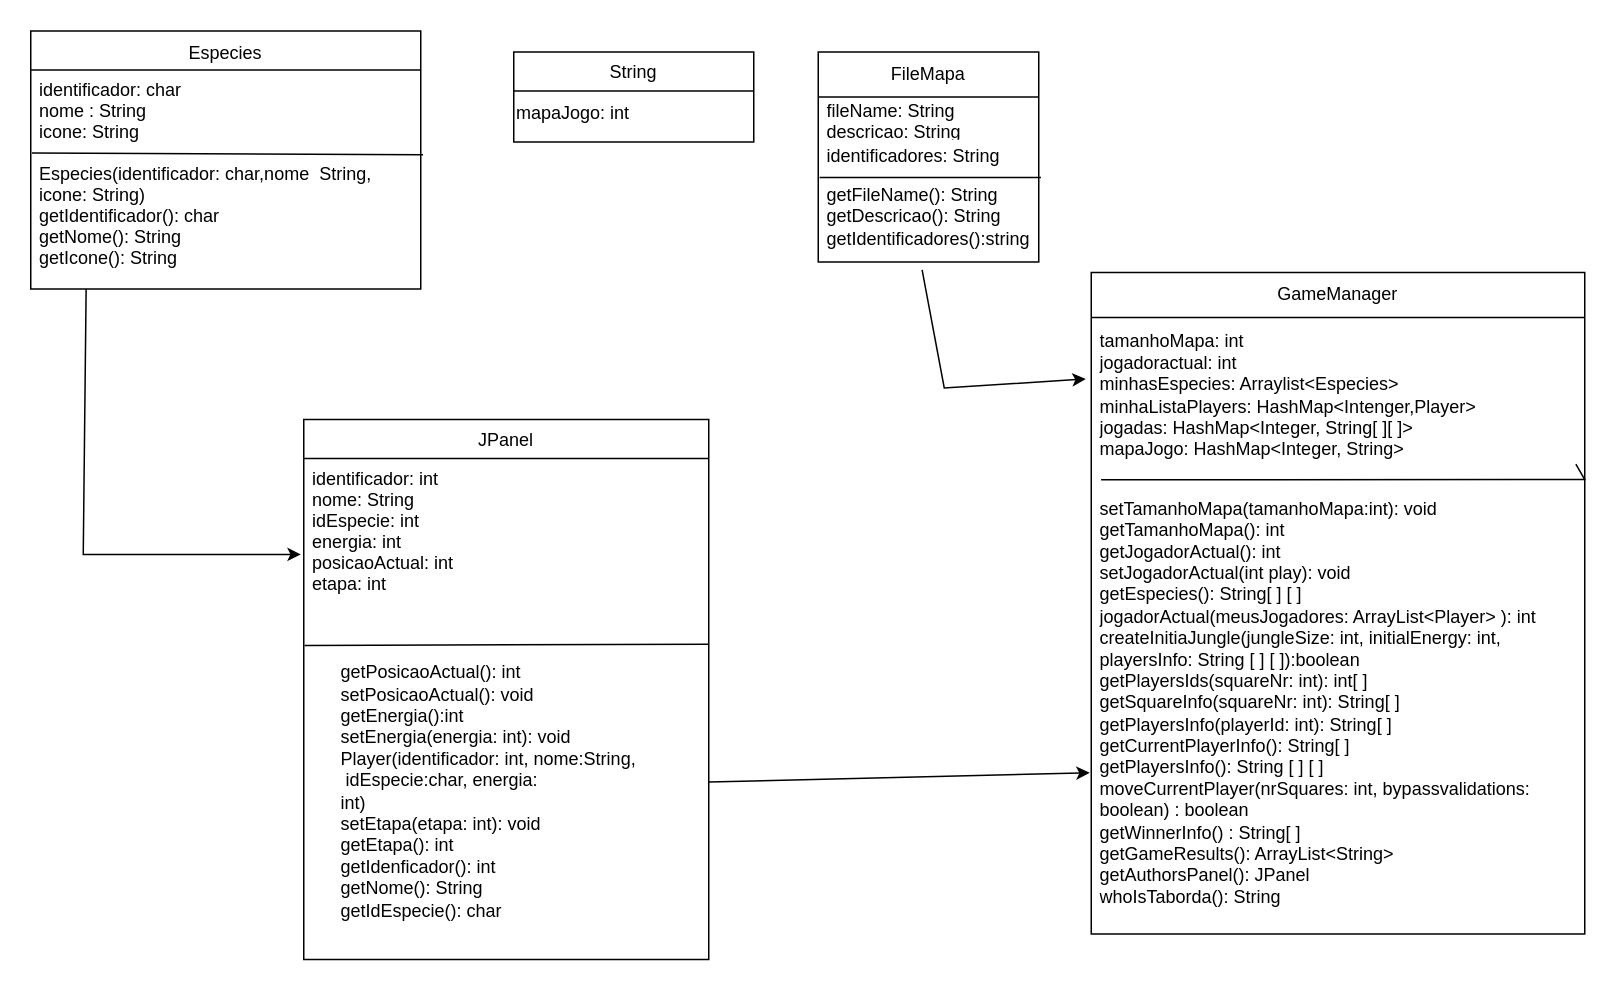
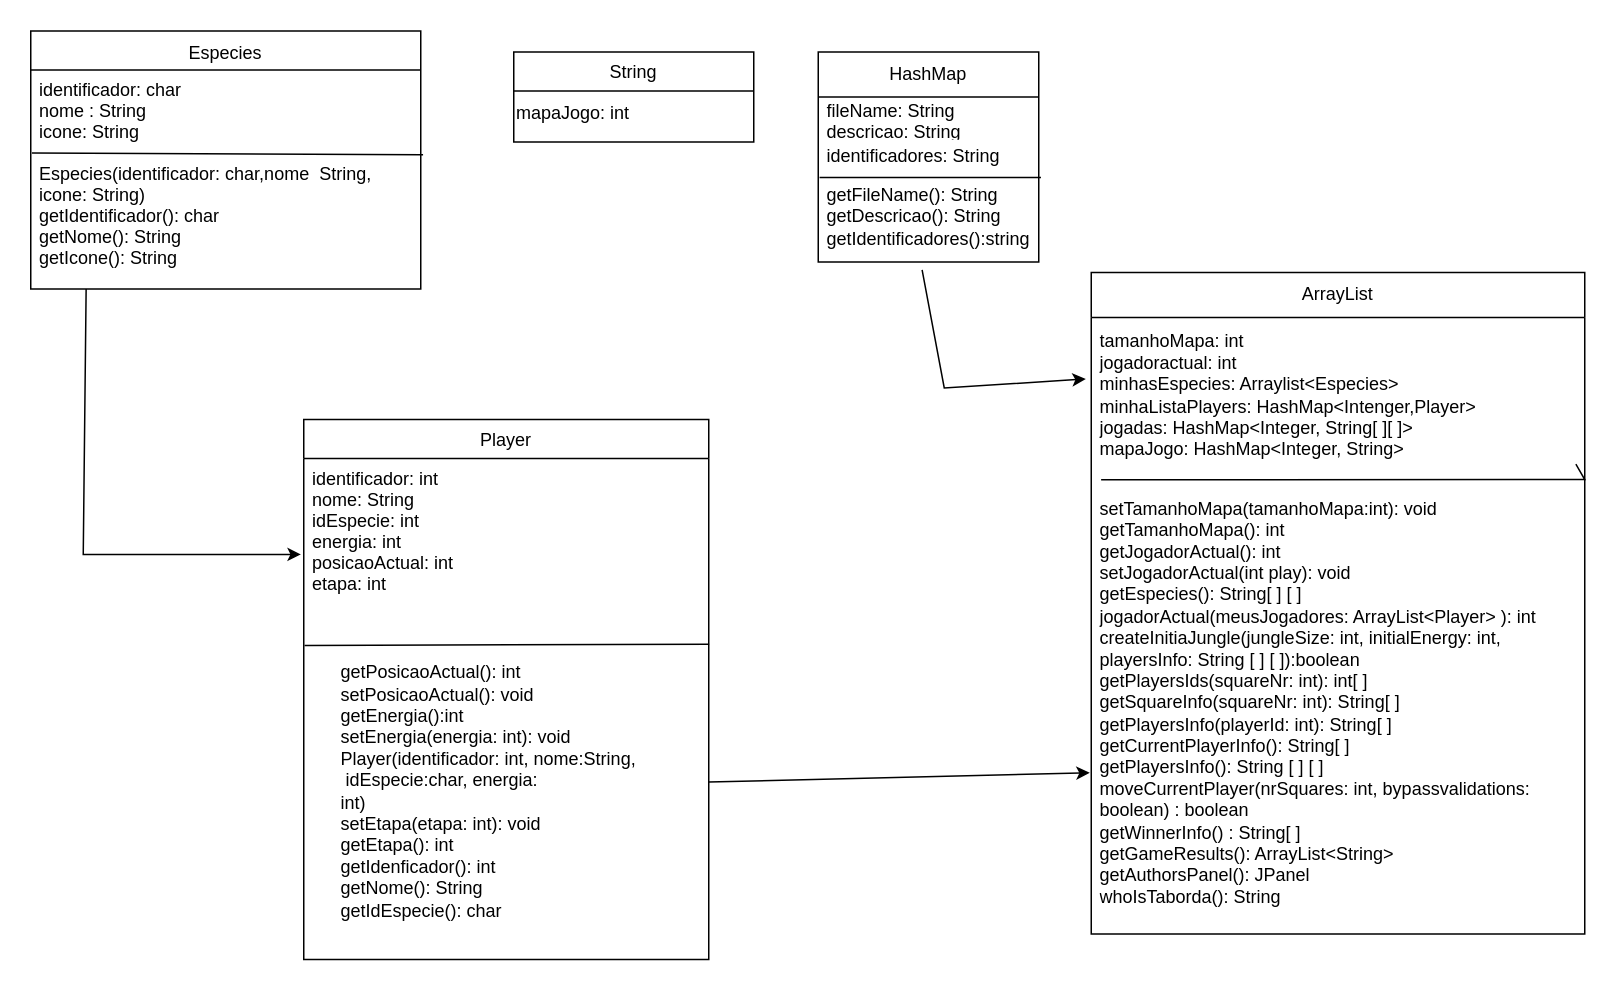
node "FileMapa": label "FileMapa" -> "HashMap"
node "GameManager": label "GameManager" -> "ArrayList"
node "JPanel": label "JPanel" -> "Player"
